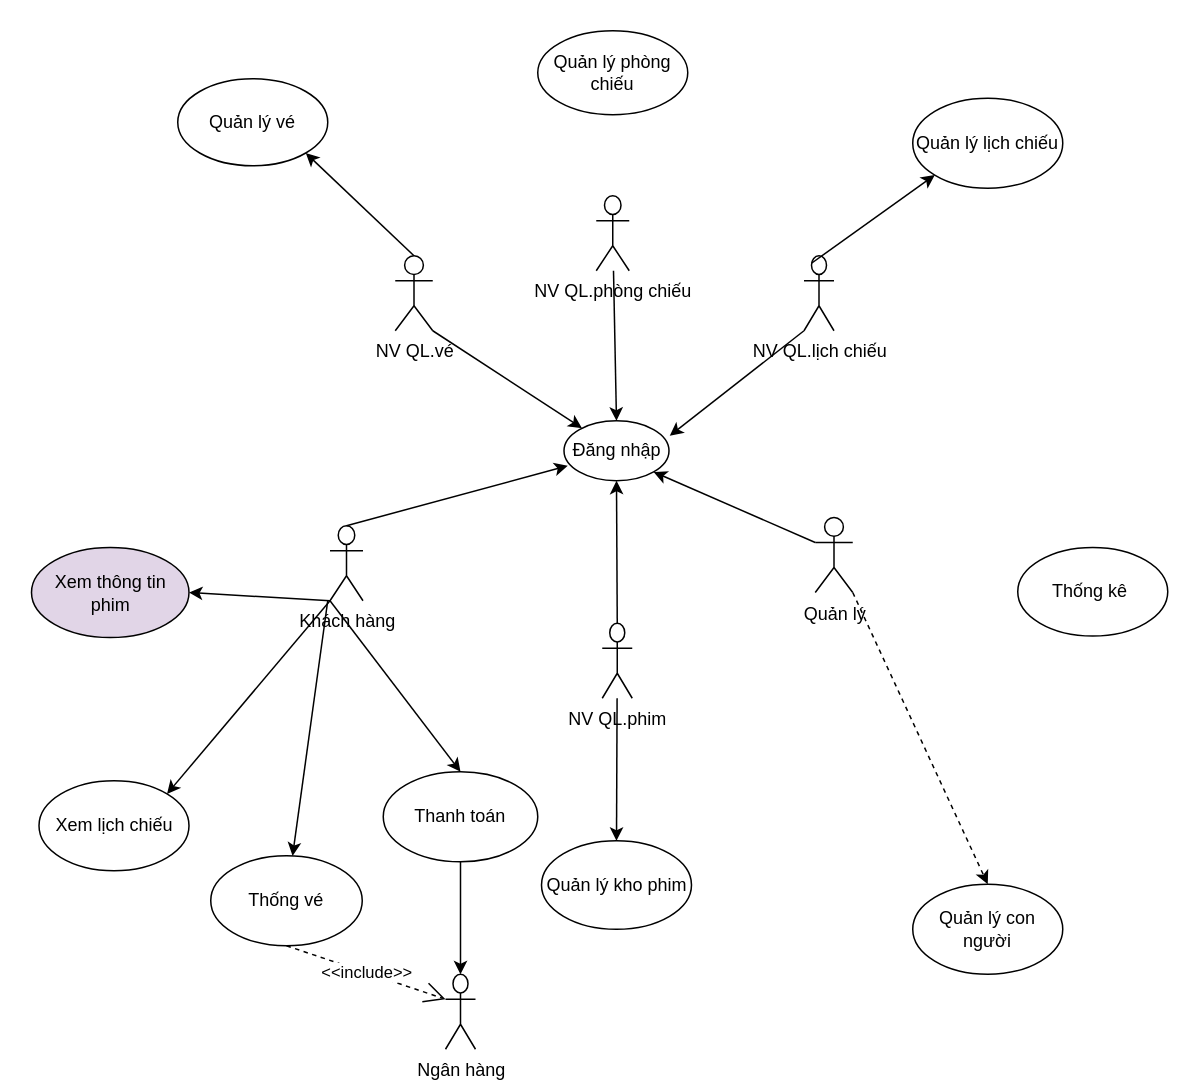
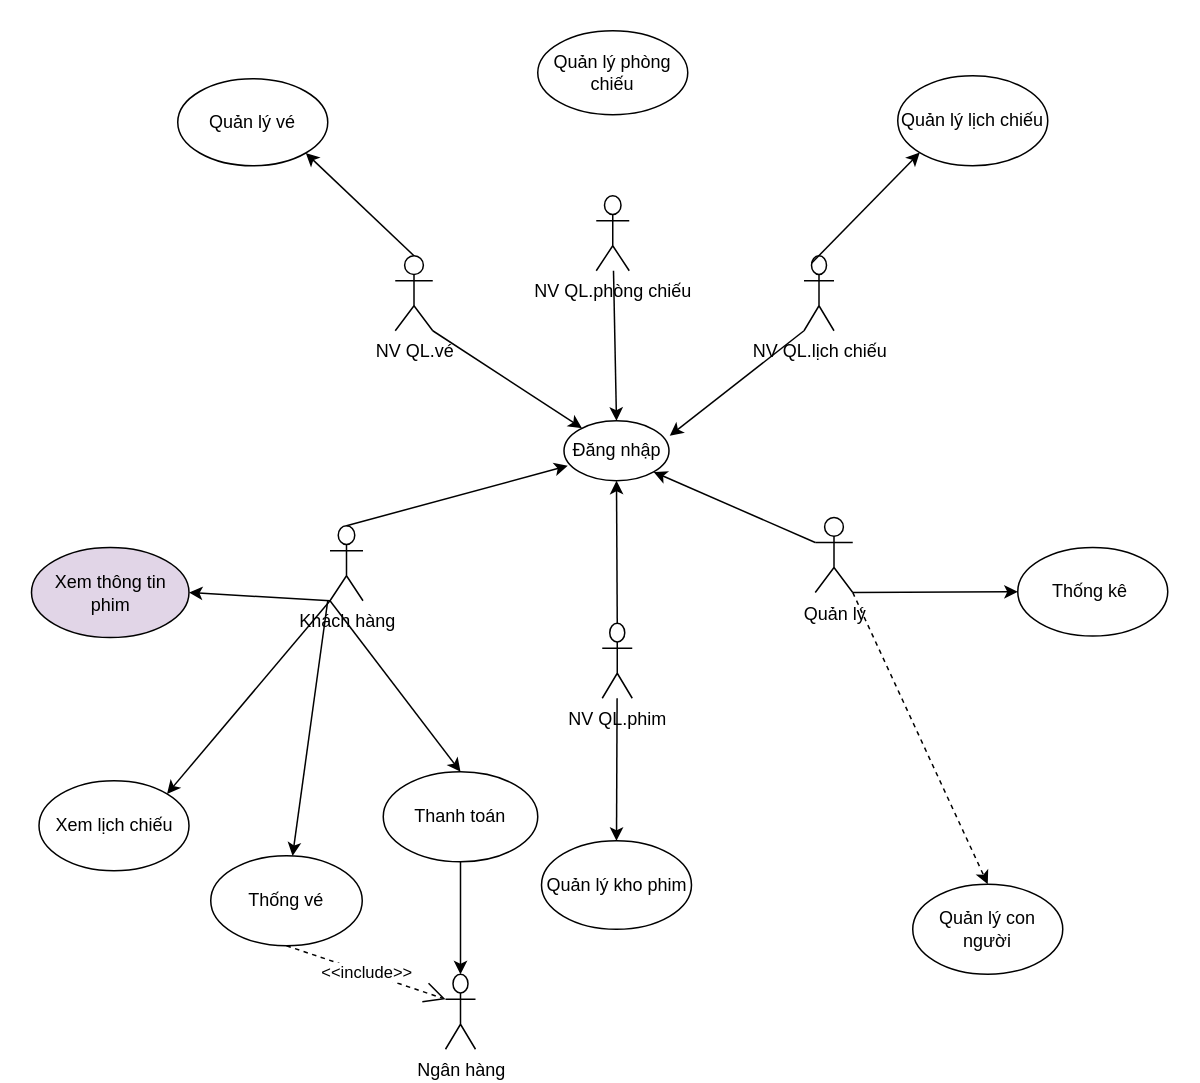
node "Quản lý lịch chiếu": moved (988, 143) -> (973, 121)
edge "Quản lý" -> "Thống kê": added
